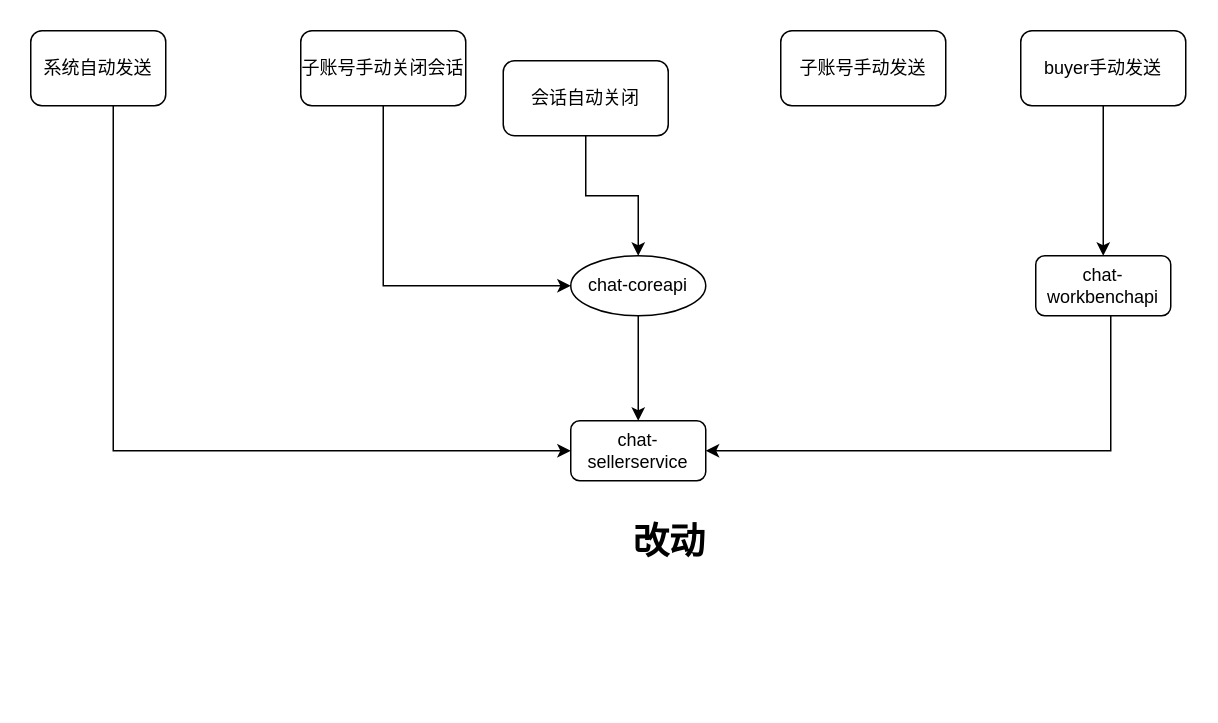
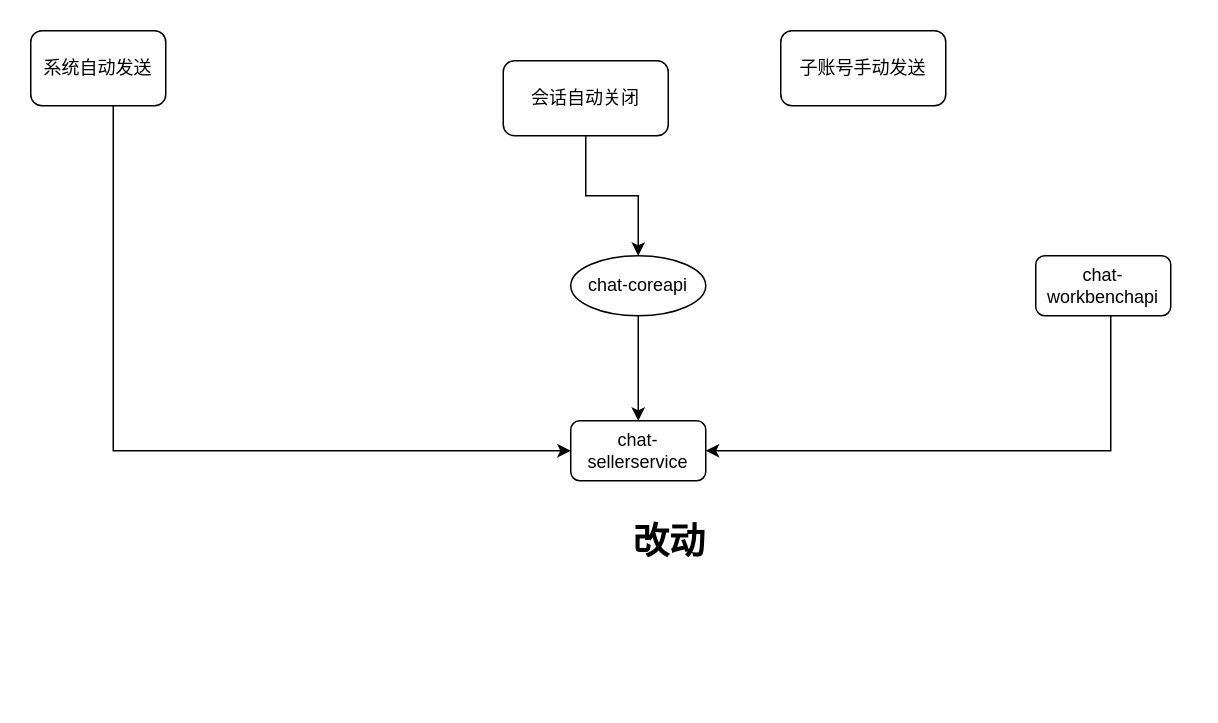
node "子账号手动关闭会话": removed
node "buyer手动发送": removed
edge "buyer手动发送" -> "chat-workbenchapi": removed
edge "子账号手动关闭会话" -> "chat-coreapi": removed
